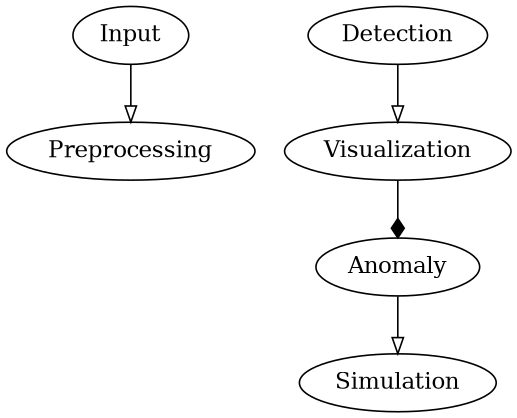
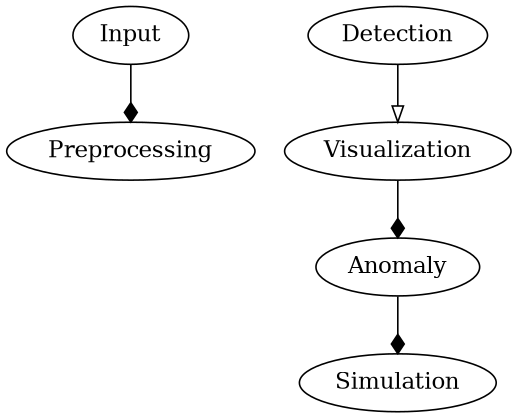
edge "Input" -> "Preprocessing": arrowhead onormal -> diamond
edge "Anomaly" -> "Simulation": arrowhead onormal -> diamond
